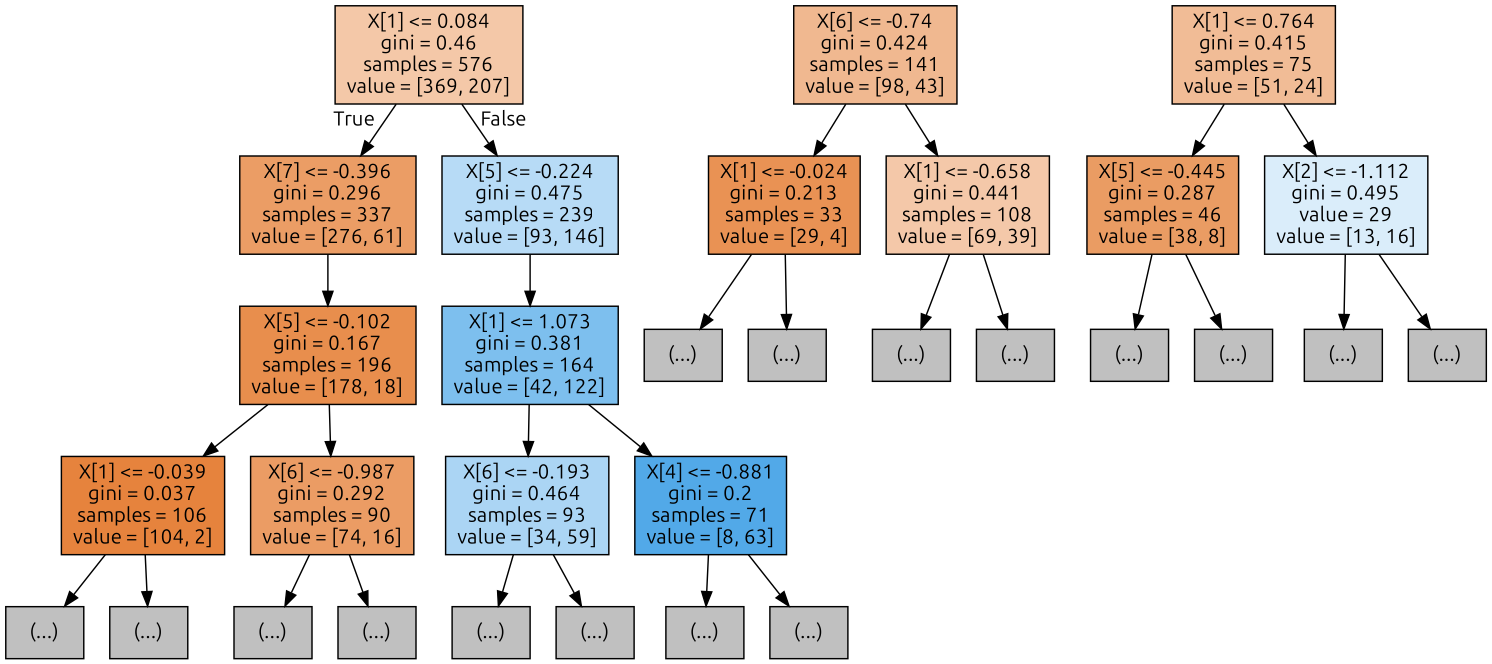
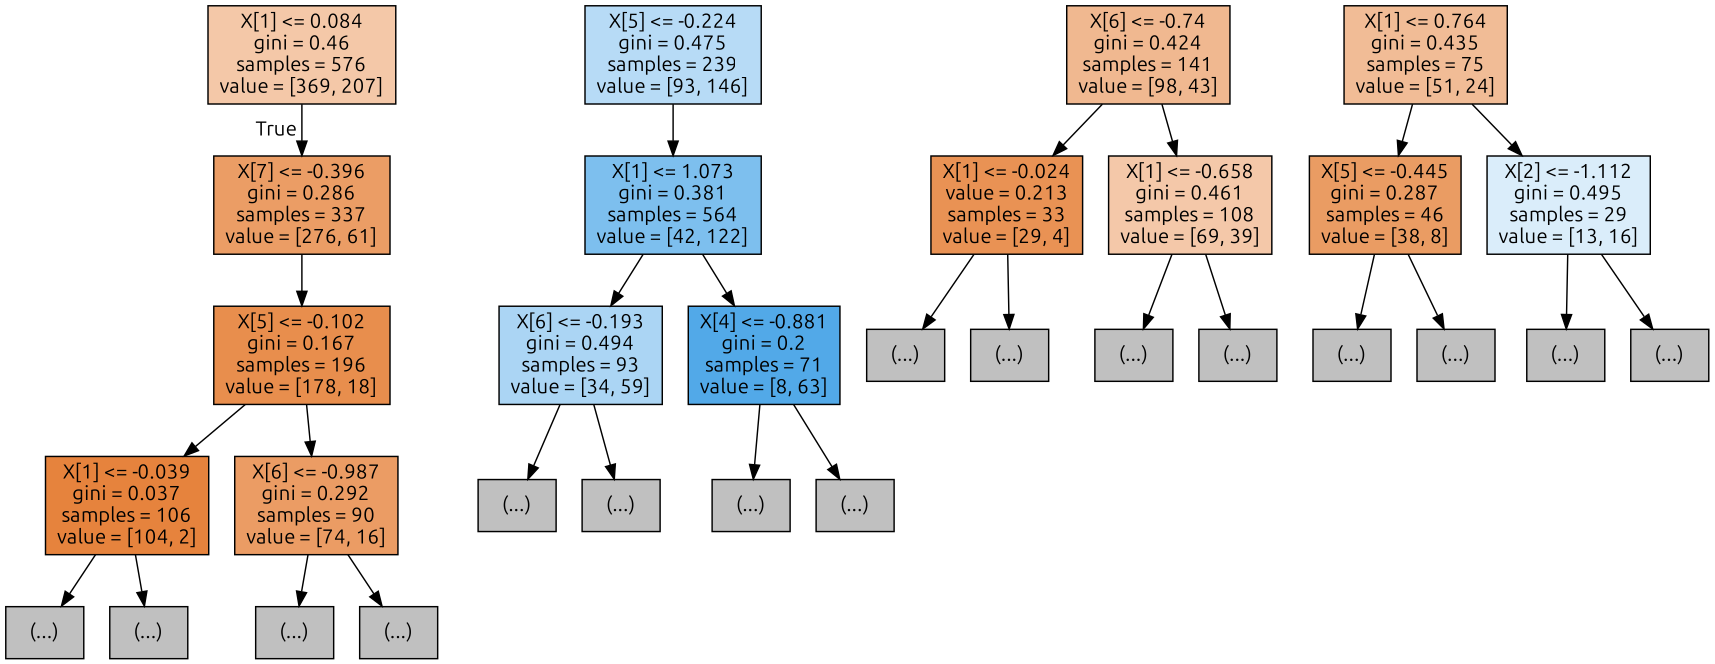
node "X[1] <= 0.764 gini = 0.415 samples = 75 value = [51, 24]": label "X[1] <= 0.764 gini = 0.415 samples = 75 value = [51, 24]" -> "X[1] <= 0.764 gini = 0.435 samples = 75 value = [51, 24]"
edge "X[1] <= 0.084 gini = 0.46 samples = 576 value = [369, 207]" -> "X[5] <= -0.224 gini = 0.475 samples = 239 value = [93, 146]": removed
node "X[7] <= -0.396 gini = 0.296 samples = 337 value = [276, 61]": label "X[7] <= -0.396 gini = 0.296 samples = 337 value = [276, 61]" -> "X[7] <= -0.396 gini = 0.286 samples = 337 value = [276, 61]"
node "X[1] <= -0.024 gini = 0.213 samples = 33 value = [29, 4]": label "X[1] <= -0.024 gini = 0.213 samples = 33 value = [29, 4]" -> "X[1] <= -0.024 value = 0.213 samples = 33 value = [29, 4]"
node "X[1] <= -0.658 gini = 0.441 samples = 108 value = [69, 39]": label "X[1] <= -0.658 gini = 0.441 samples = 108 value = [69, 39]" -> "X[1] <= -0.658 gini = 0.461 samples = 108 value = [69, 39]"
node "X[2] <= -1.112 gini = 0.495 value = 29 value = [13, 16]": label "X[2] <= -1.112 gini = 0.495 value = 29 value = [13, 16]" -> "X[2] <= -1.112 gini = 0.495 samples = 29 value = [13, 16]"
node "X[1] <= 1.073 gini = 0.381 samples = 164 value = [42, 122]": label "X[1] <= 1.073 gini = 0.381 samples = 164 value = [42, 122]" -> "X[1] <= 1.073 gini = 0.381 samples = 564 value = [42, 122]"
node "X[6] <= -0.193 gini = 0.464 samples = 93 value = [34, 59]": label "X[6] <= -0.193 gini = 0.464 samples = 93 value = [34, 59]" -> "X[6] <= -0.193 gini = 0.494 samples = 93 value = [34, 59]"
